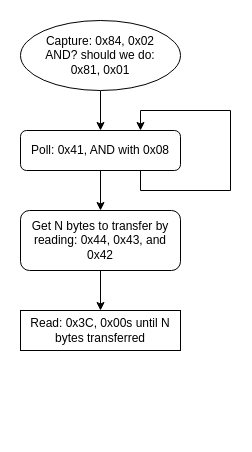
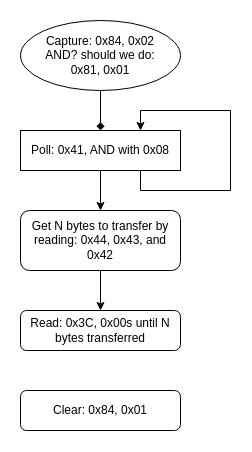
edge "Capture: 0x84, 0x02 AND? should we do: 0x81, 0x01" -> "Poll: 0x41, AND with 0x08": arrowhead classic -> diamond
node "Poll: 0x41, AND with 0x08": shape rounded rectangle -> rectangle
node "Read: 0x3C, 0x00s until N bytes transferred": shape rectangle -> rounded rectangle
node "Clear: 0x84, 0x01": added
